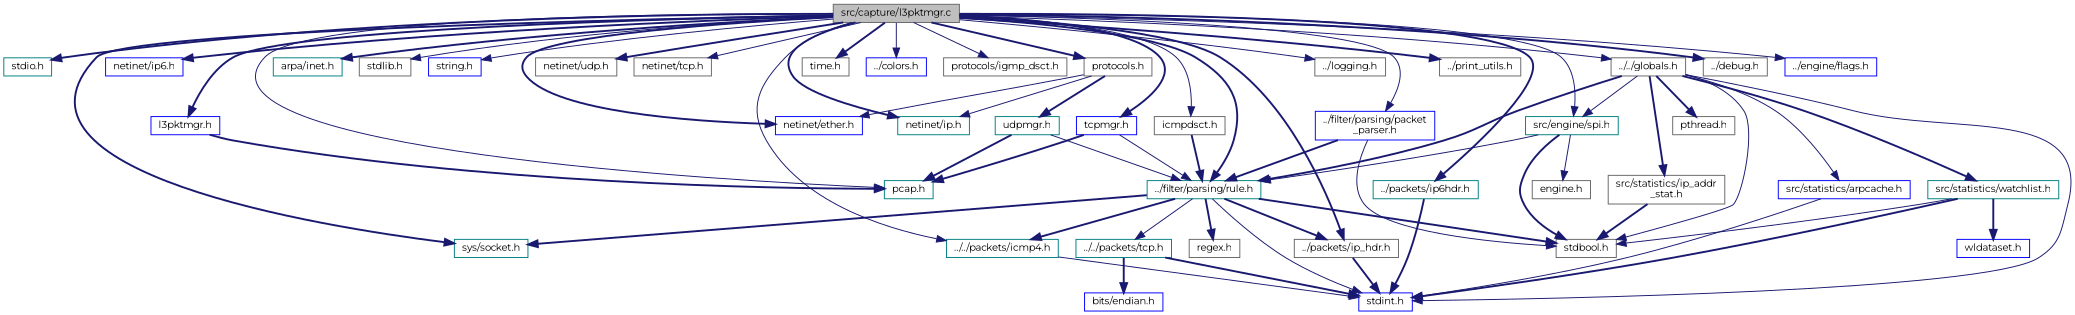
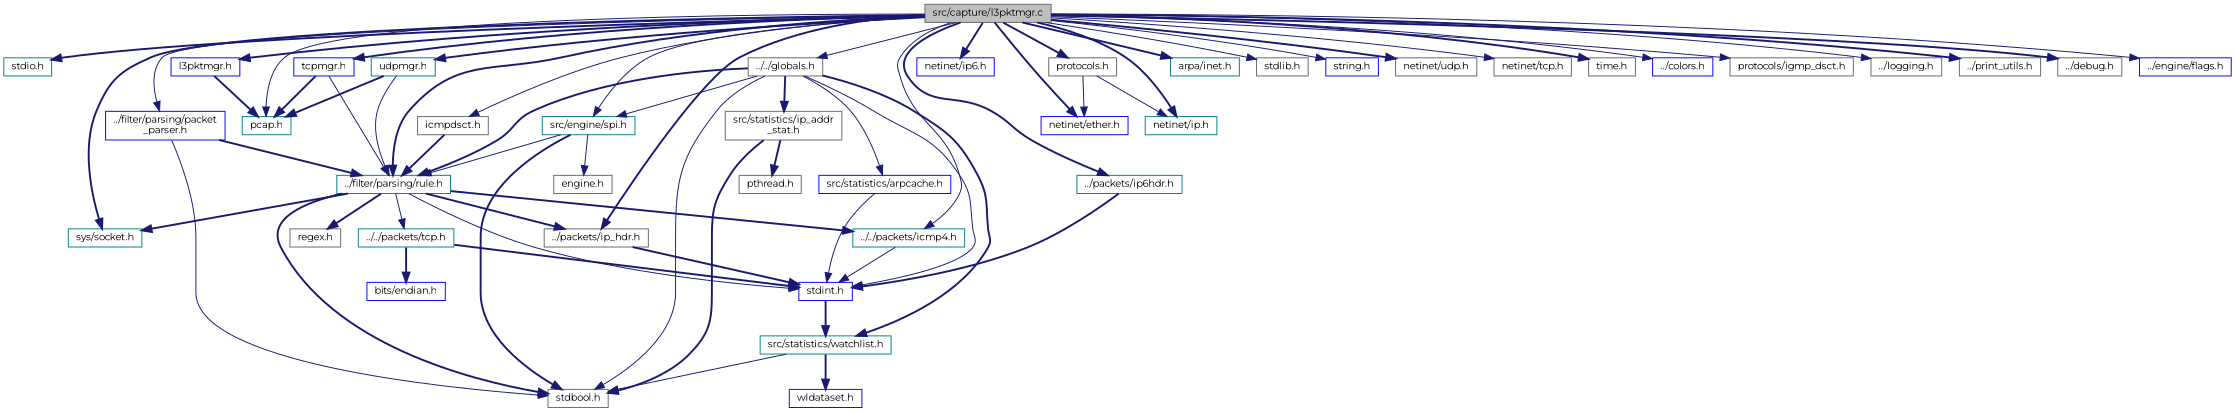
edge "../../globals.h" -> "pthread.h": now "src/statistics/ip_addr _stat.h" -> "pthread.h"
edge "protocols.h" -> "udpmgr.h": now "src/capture/l3pktmgr.c" -> "udpmgr.h"
edge "src/statistics/watchlist.h" -> "stdint.h": reversed
